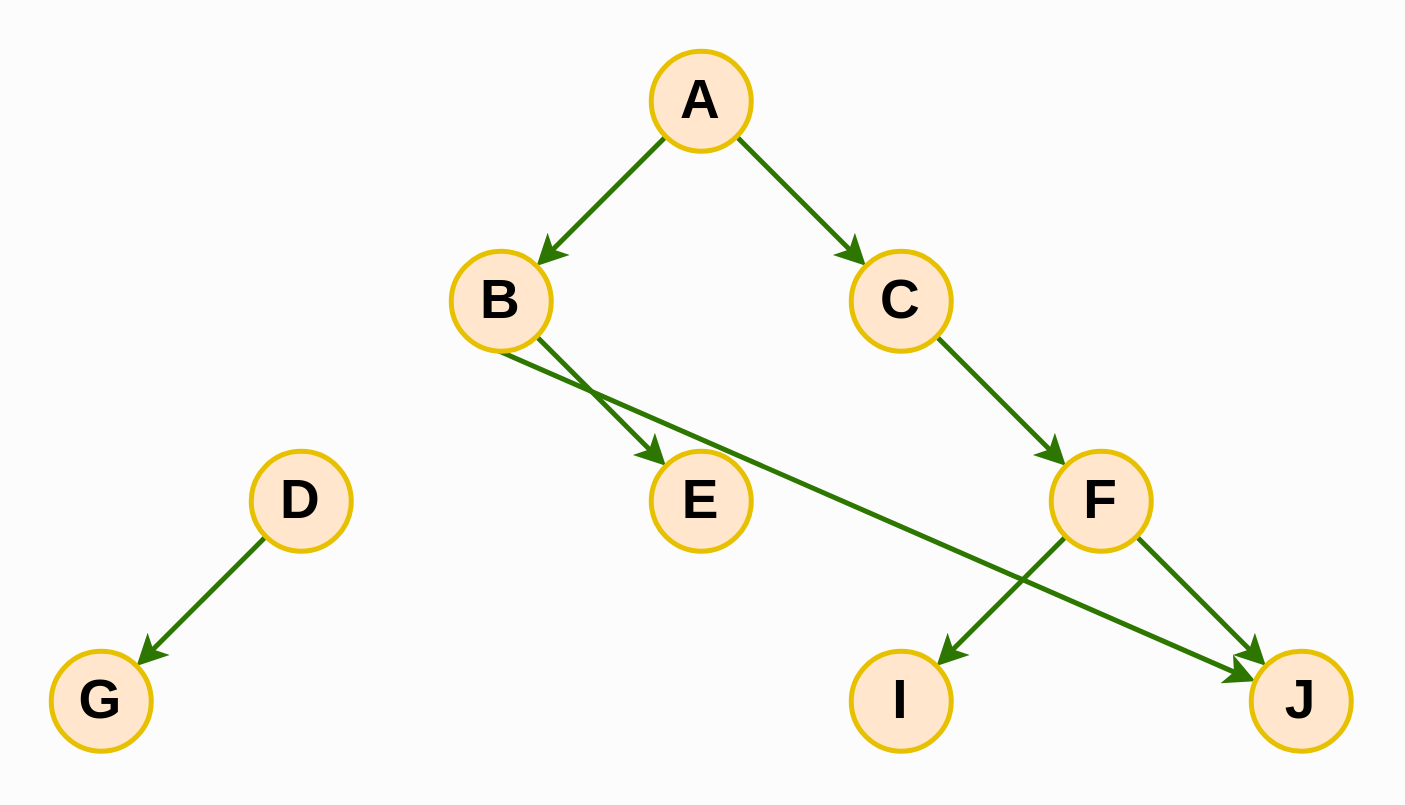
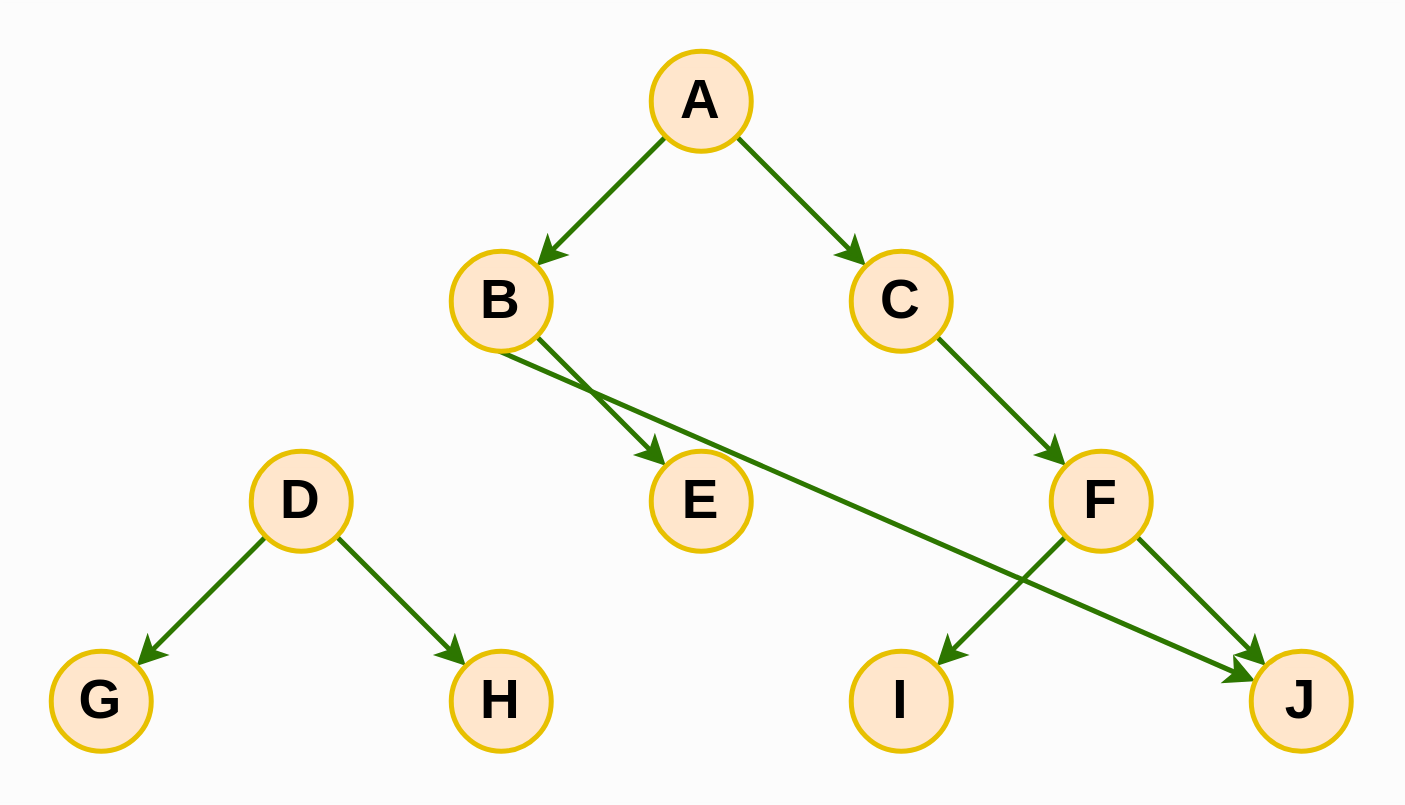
edge "D" -> "H": added
node "H": added
